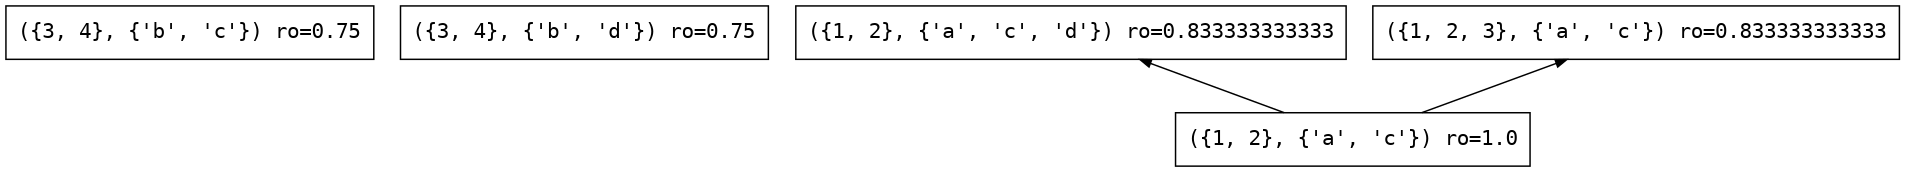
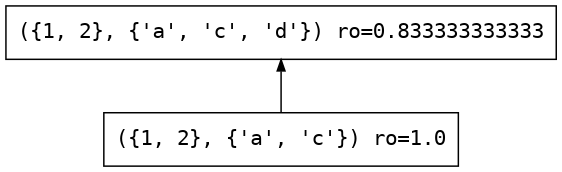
node "({3, 4}, {'b', 'c'}) ro=0.75": removed
node "({3, 4}, {'b', 'd'}) ro=0.75": removed
node "({1, 2, 3}, {'a', 'c'}) ro=0.833333333333": removed
